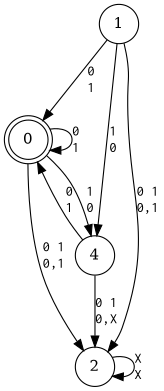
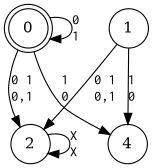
edge "1" -> "0": removed, label "0 1"
edge "4" -> "0": removed, label "0 1"
edge "4" -> "2": removed, label "0 1 0,X"
